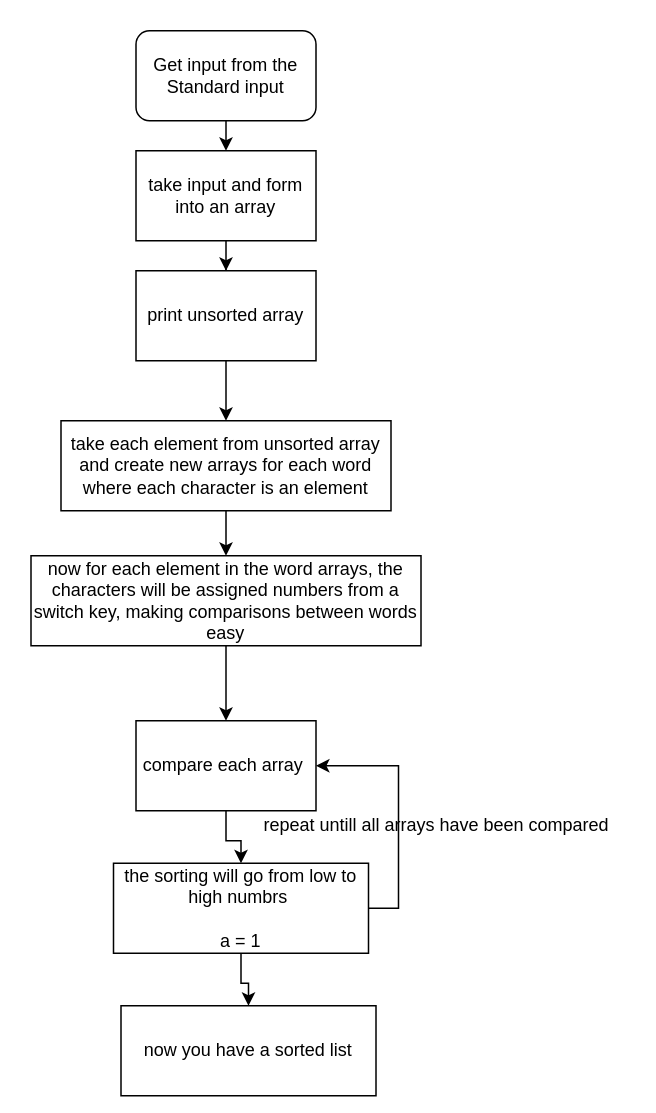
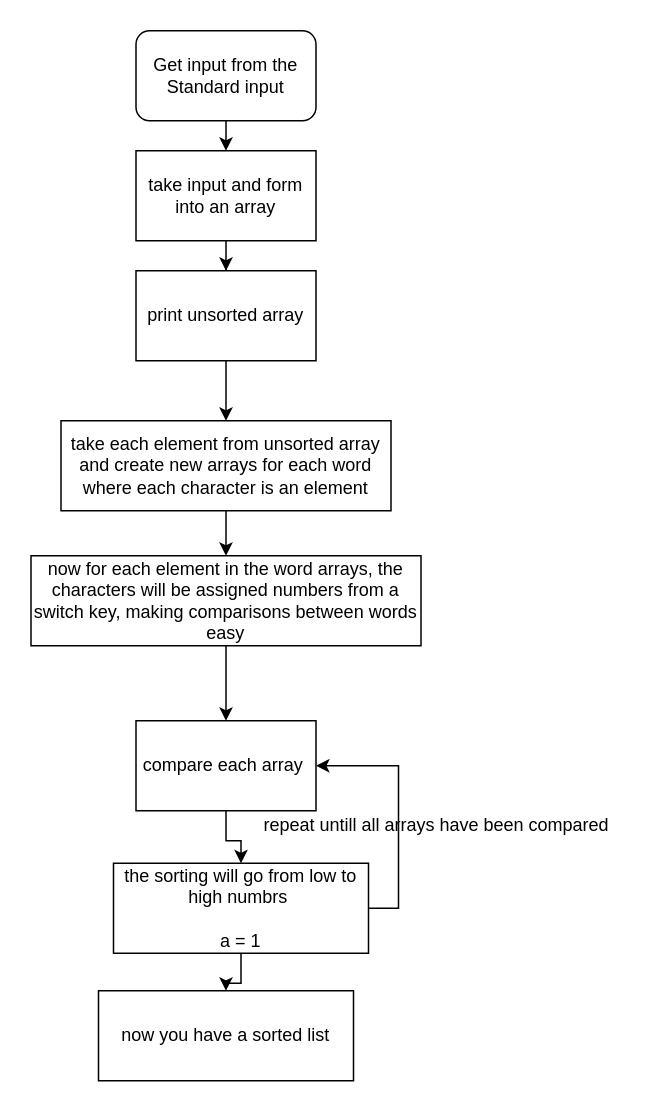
node "now you have a sorted list": moved (248, 1051) -> (226, 1036)
